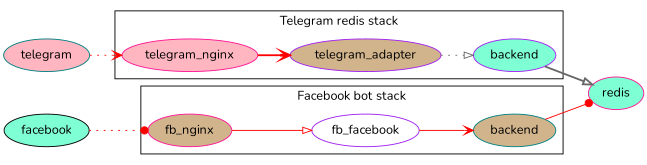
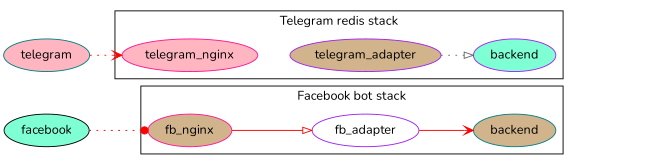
edge "telegram_nginx" -> "telegram_adapter": removed
node "redis": removed
node "fb_facebook": label "fb_facebook" -> "fb_adapter"
